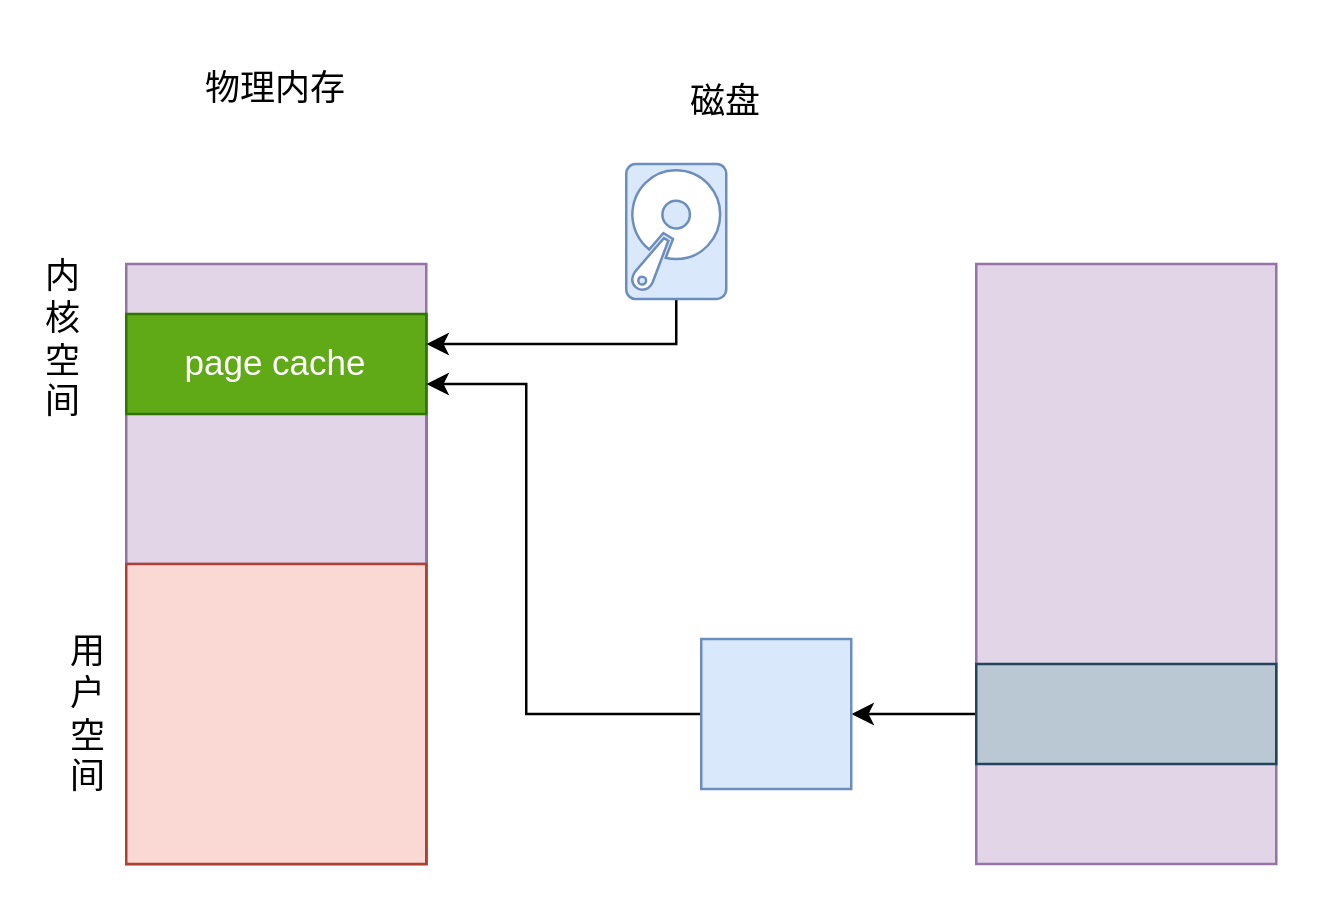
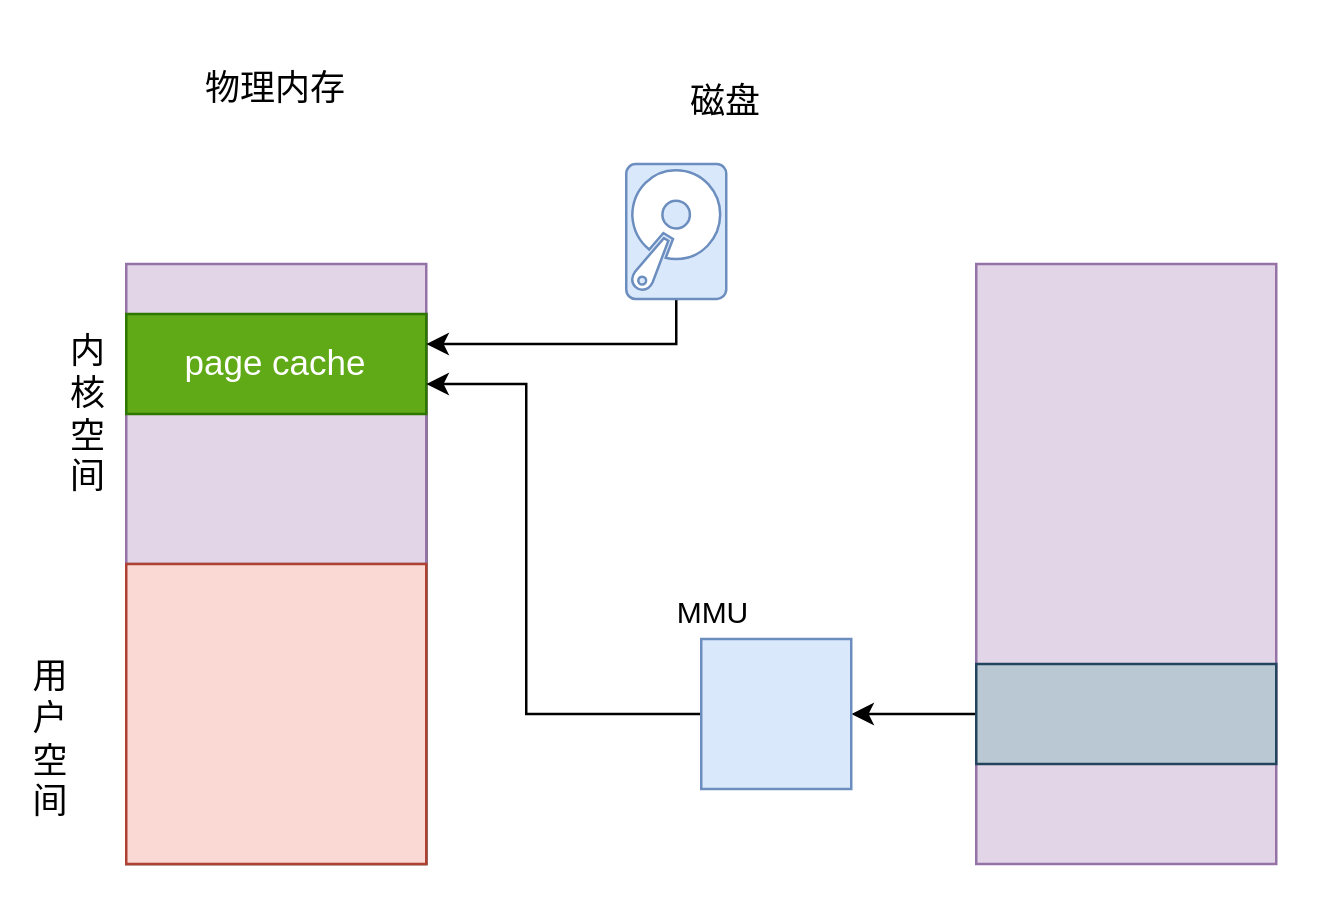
node "内核空间": moved (64, 339) -> (89, 414)
node "MMU": added
node "用 户空间": moved (89, 714) -> (51, 739)
